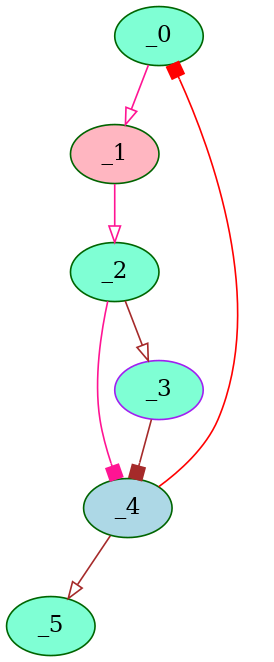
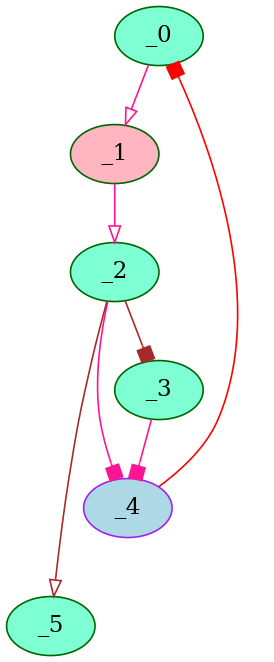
edge "_2" -> "_3": arrowhead onormal -> box
node "_3": color purple -> darkgreen
edge "_3" -> "_4": color brown -> deeppink
node "_4": color darkgreen -> purple
edge "_4" -> "_5": now "_2" -> "_5"
